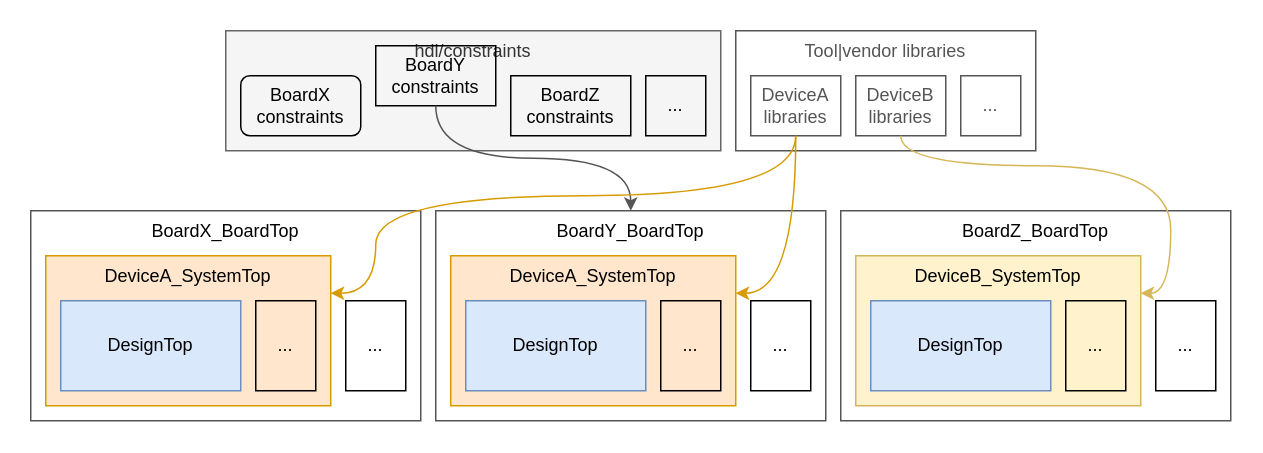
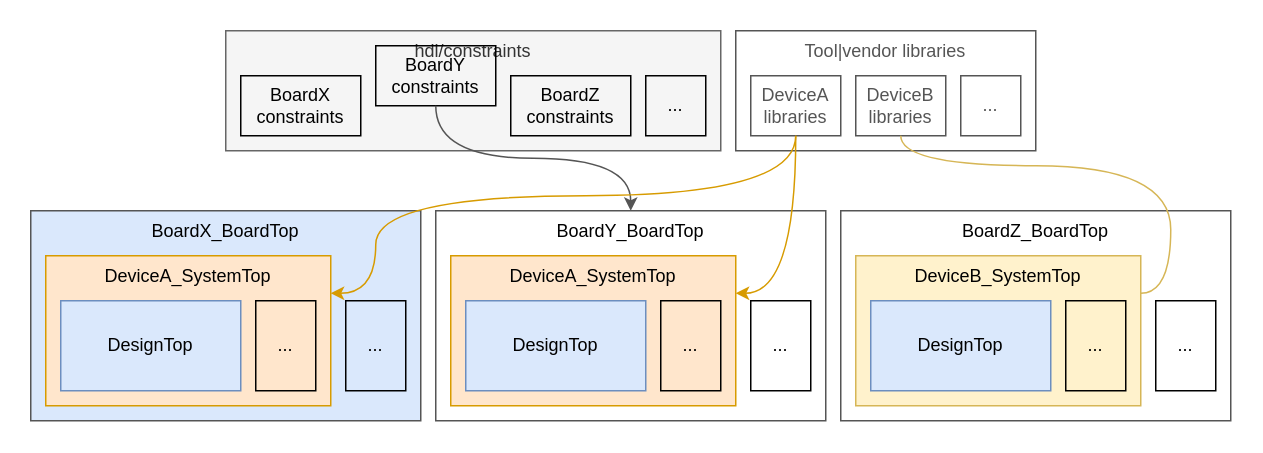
node "BoardX constraints": shape rounded rectangle -> rectangle
node "BoardX_BoardTop": fillcolor #ffffff -> #dae8fc
edge "DeviceB libraries" -> "DeviceB_SystemTop": arrowhead classic -> none
